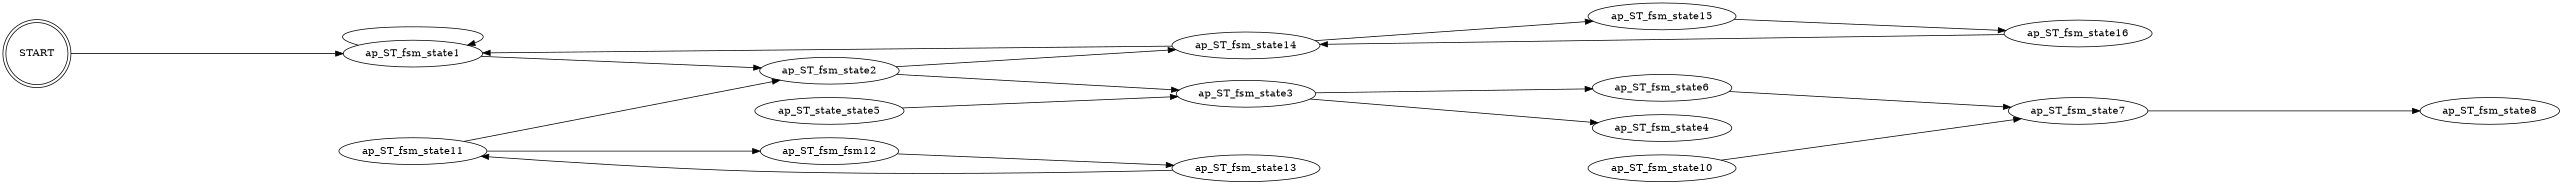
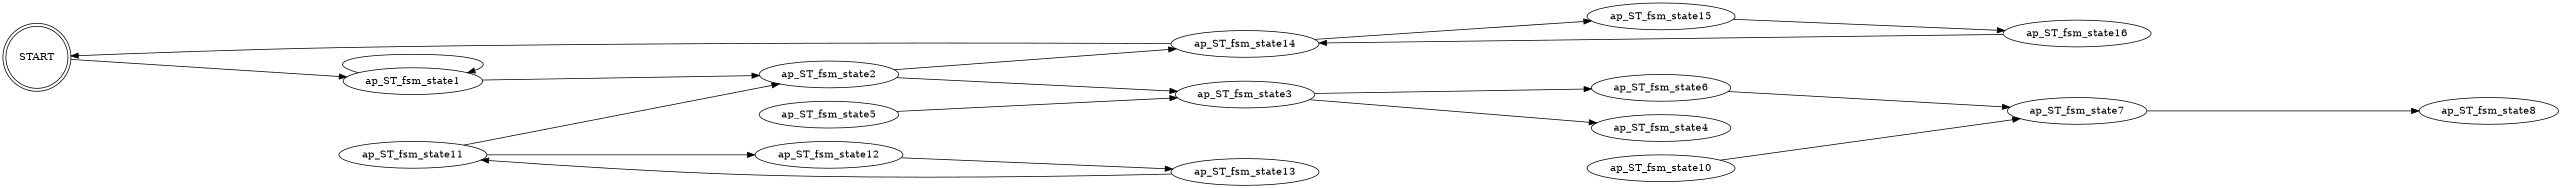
edge "ap_ST_fsm_state14" -> "ap_ST_fsm_state1": now "ap_ST_fsm_state14" -> "START"
node "ap_ST_state_state5": label "ap_ST_state_state5" -> "ap_ST_fsm_state5"
node "ap_ST_fsm_fsm12": label "ap_ST_fsm_fsm12" -> "ap_ST_fsm_state12"
